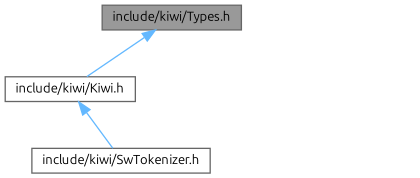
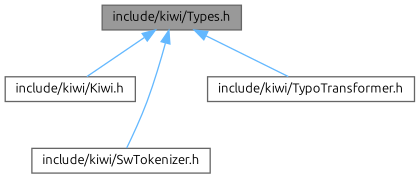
node "include/kiwi/TypoTransformer.h": added
edge "include/kiwi/SwTokenizer.h" -> "include/kiwi/Kiwi.h": now "include/kiwi/SwTokenizer.h" -> "include/kiwi/Types.h"
